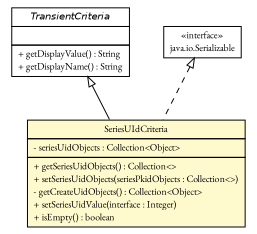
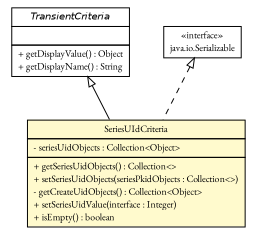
node "TransientCriteria": text "+ getDisplayValue() : String" -> "+ getDisplayValue() : Object"
